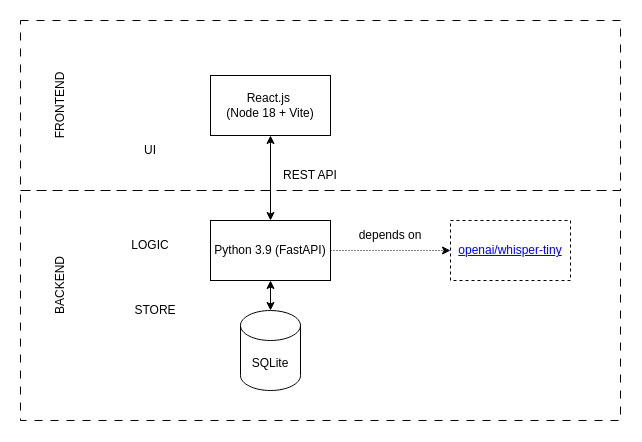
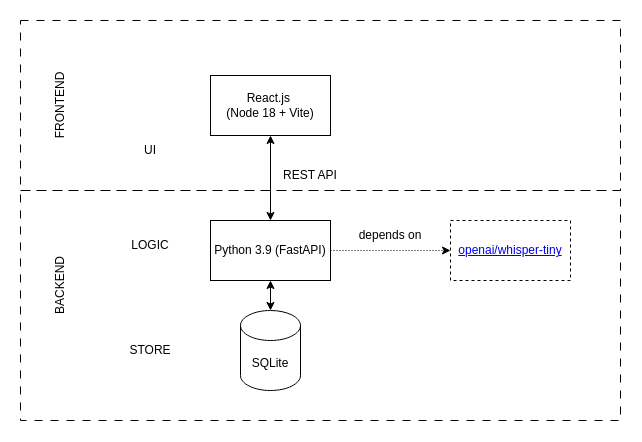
node "STORE": moved (156, 311) -> (151, 351)
